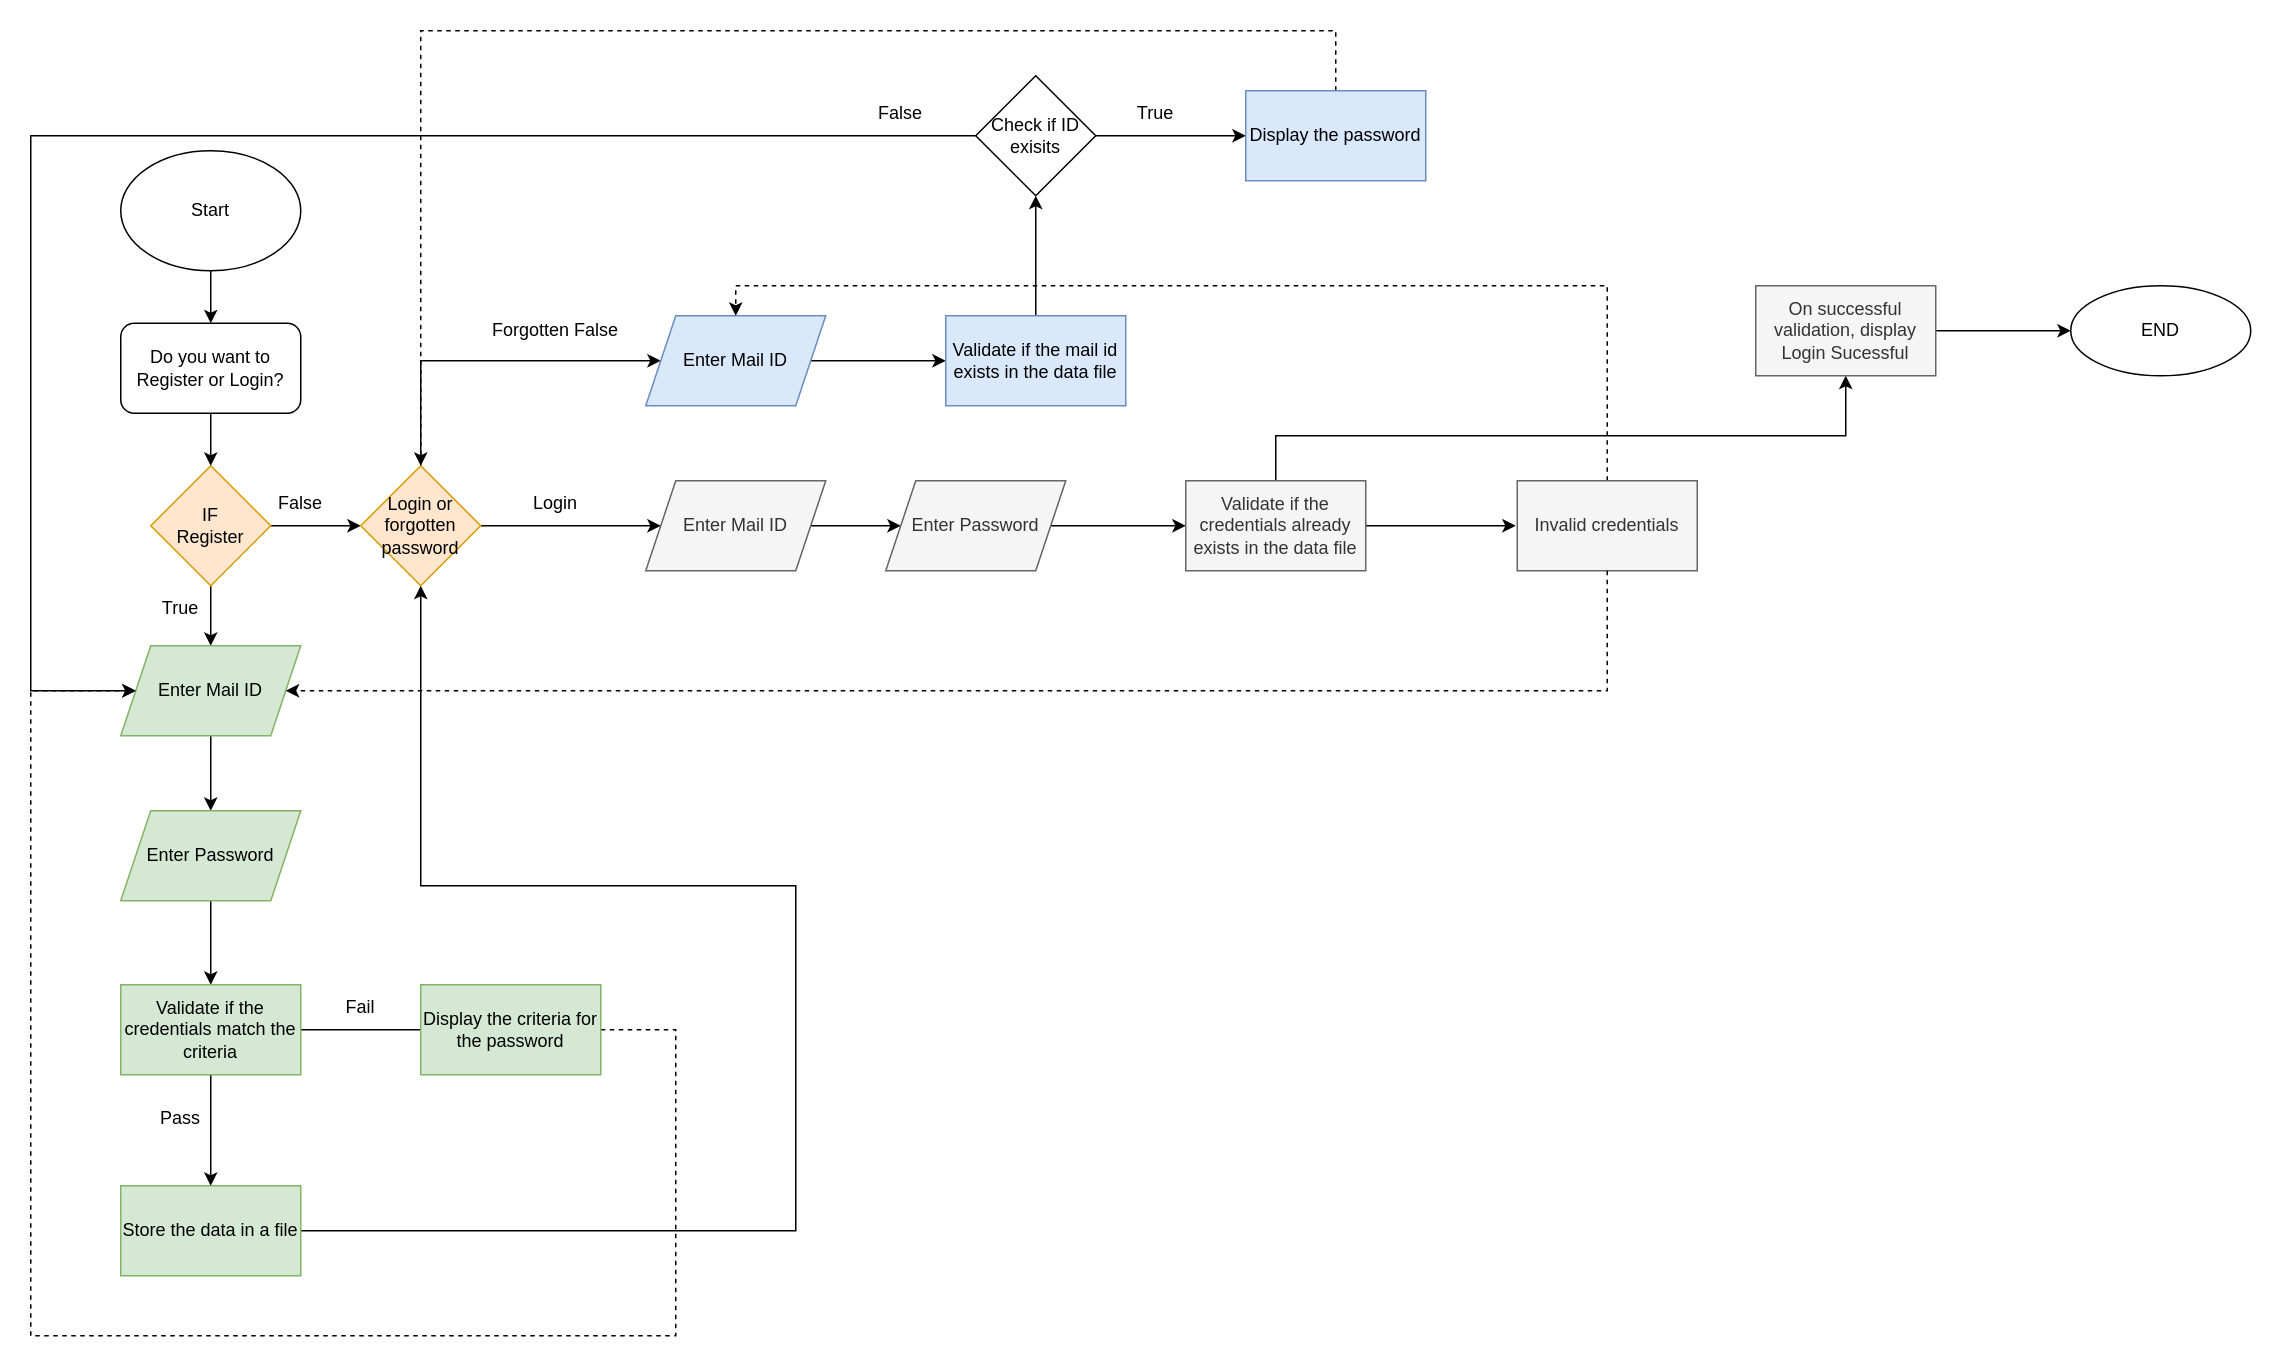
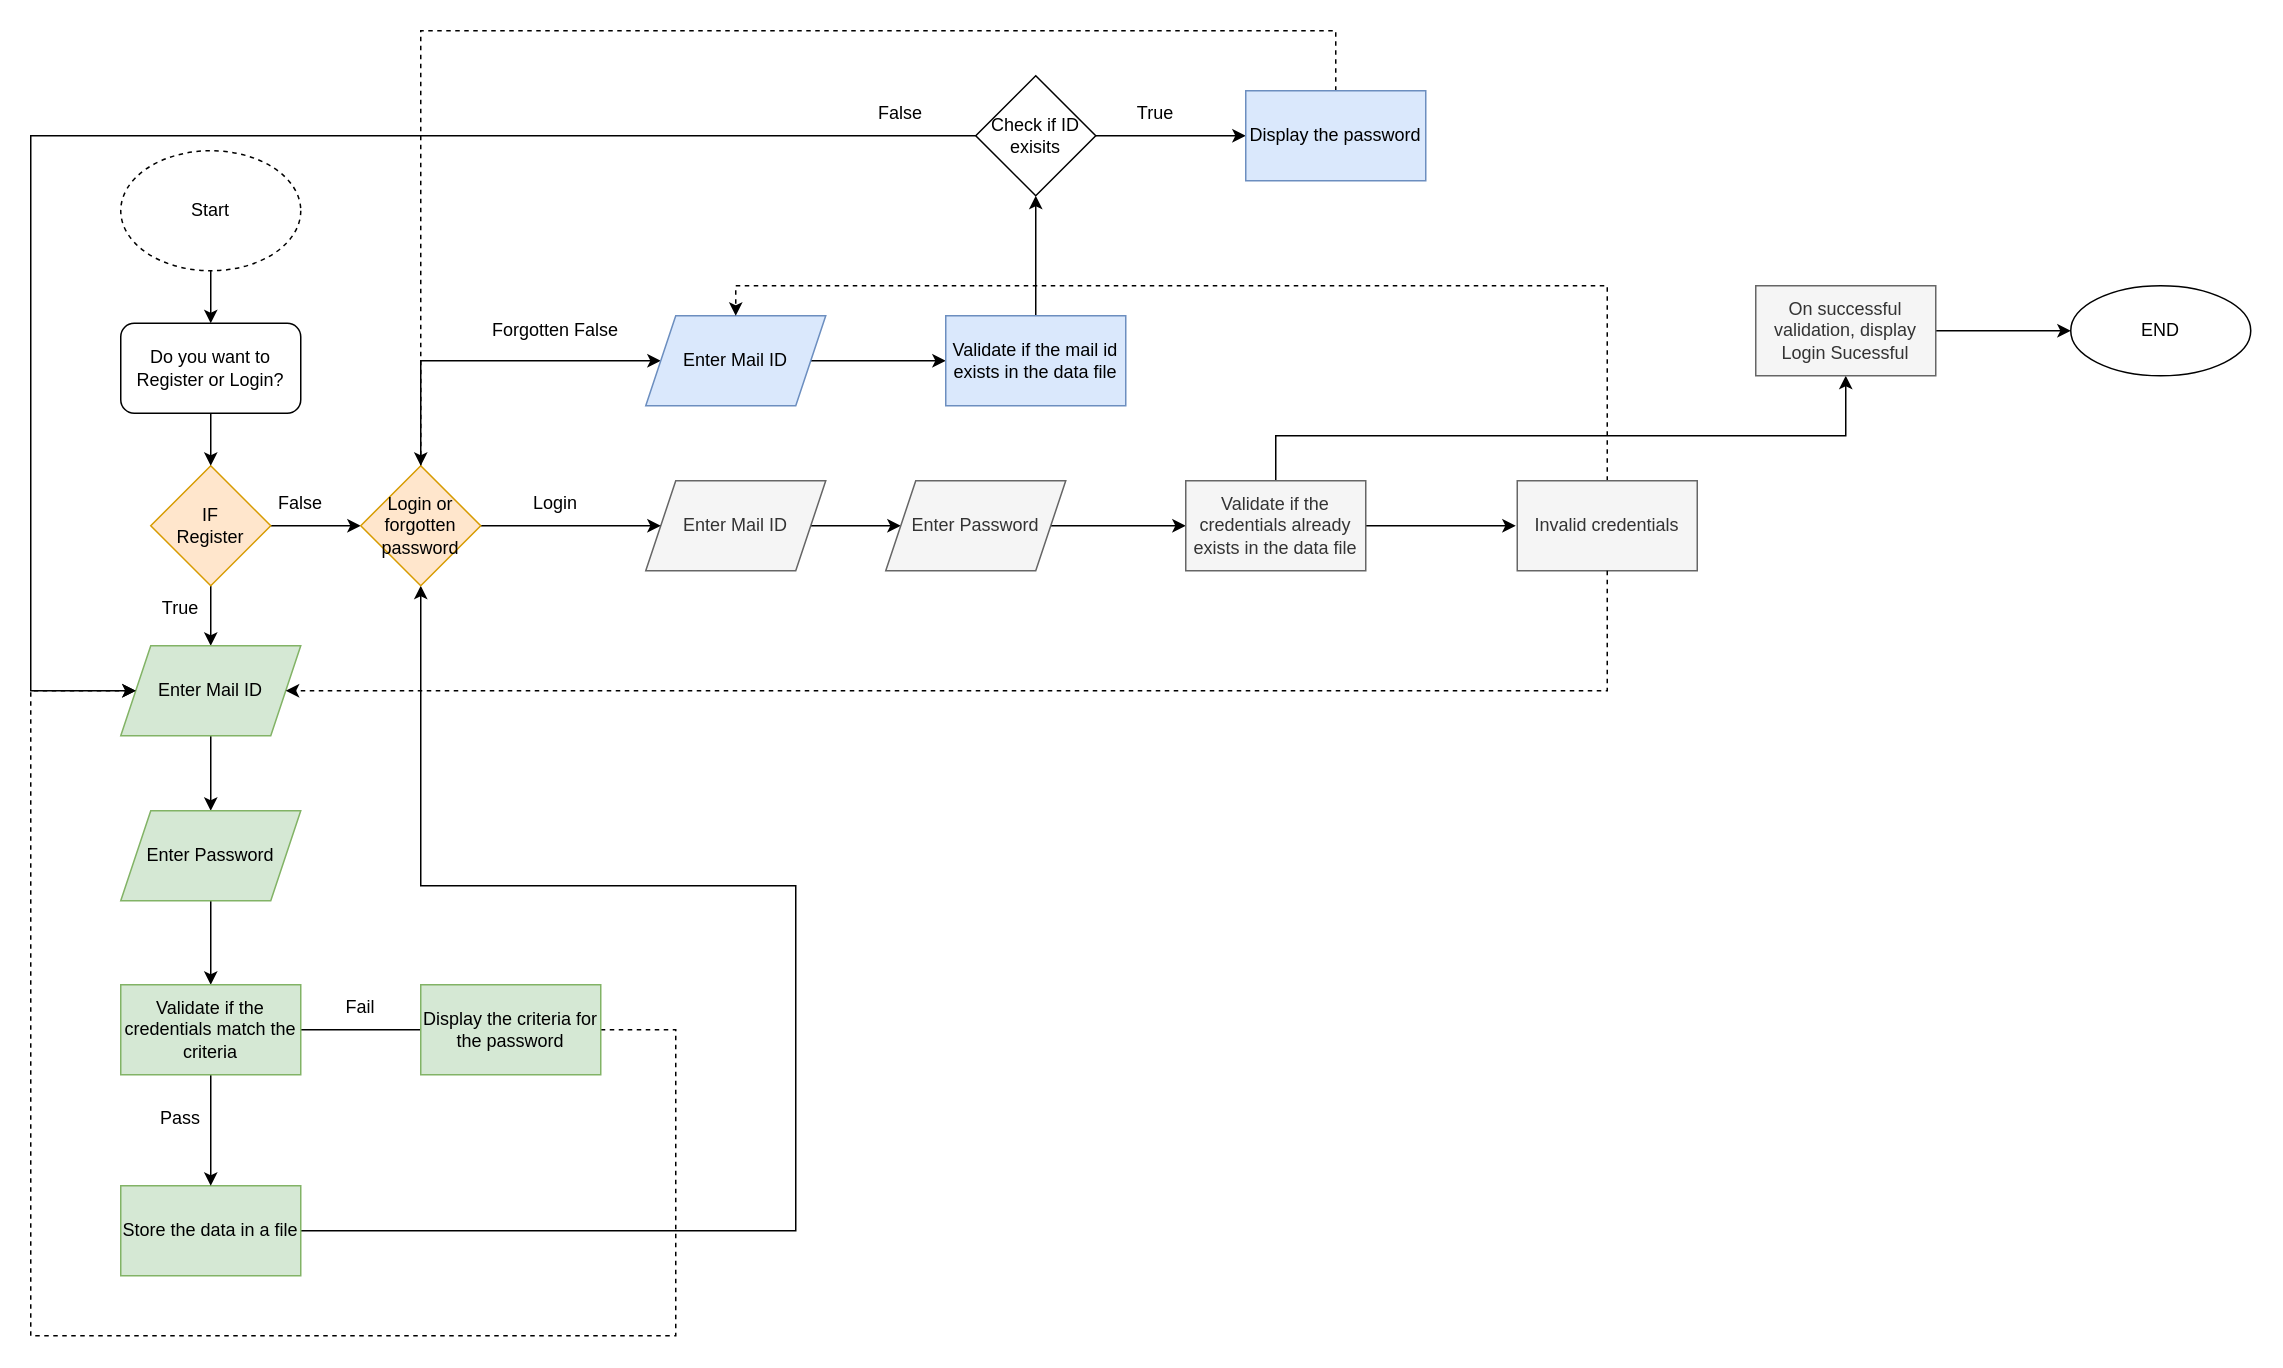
node "Start": style solid -> dashed
